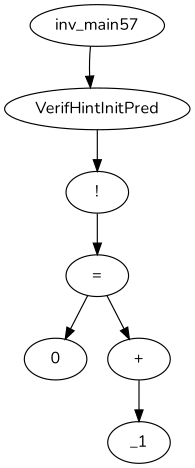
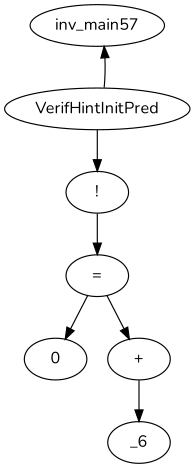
edge "inv_main57" -> "VerifHintInitPred": reversed
node "_1": label "_1" -> "_6"
